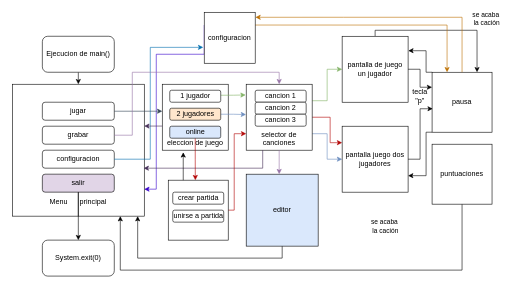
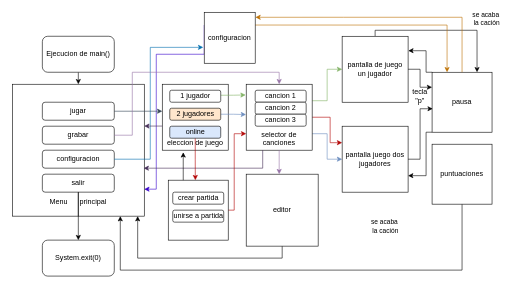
node "salir": fillcolor #e1d5e7 -> #ffffff
node "editor": fillcolor #dae8fc -> #ffffff
